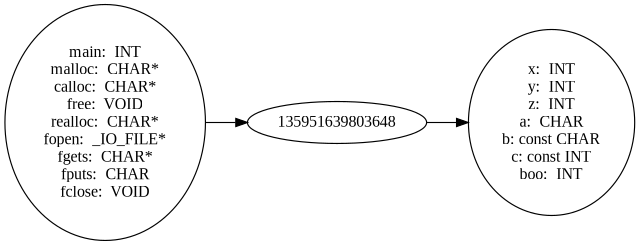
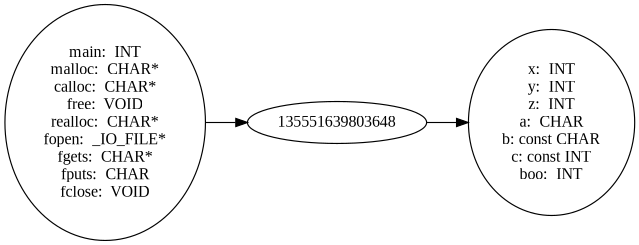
node "135951639803648": label "135951639803648" -> "135551639803648"
